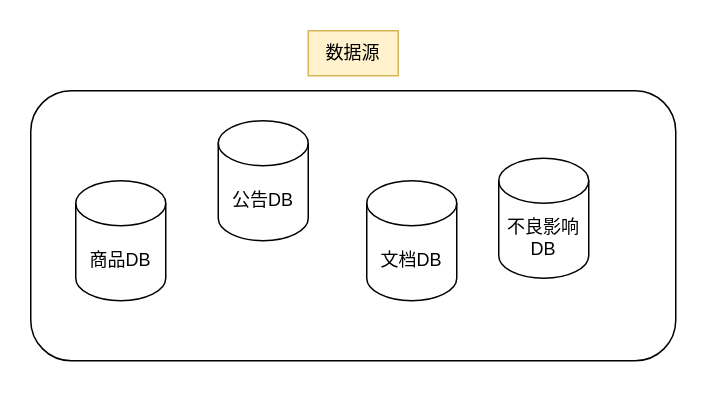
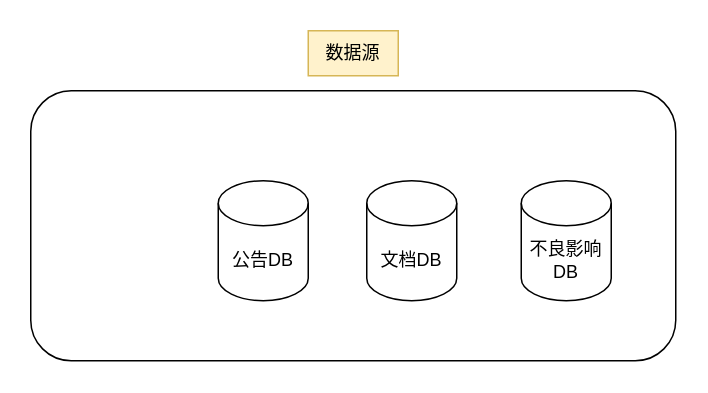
node "公告DB": moved (263, 181) -> (263, 241)
node "不良影响DB": moved (544, 218) -> (566, 241)
node "商品DB": removed
